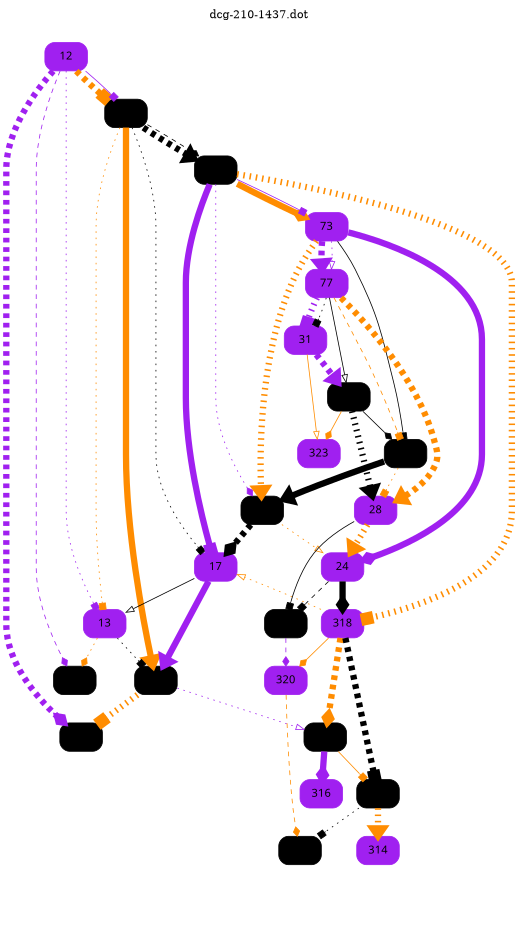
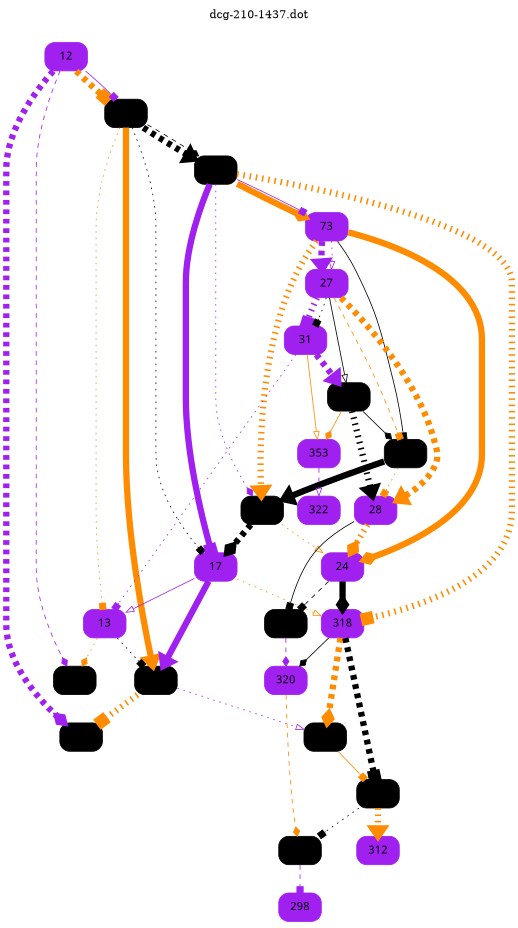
node "77": label "77" -> "27"
edge "12" -> "13": now "31" -> "13"
edge "73" -> "24": color purple -> darkorange
node "323": label "323" -> "353"
node "322": added
edge "28" -> "24": arrowhead onormal -> diamond
edge "318" -> "17": reversed
edge "17" -> "13": color black -> purple
edge "318" -> "320": color darkorange -> black
node "316": removed
node "314": label "314" -> "312"
node "298": added
